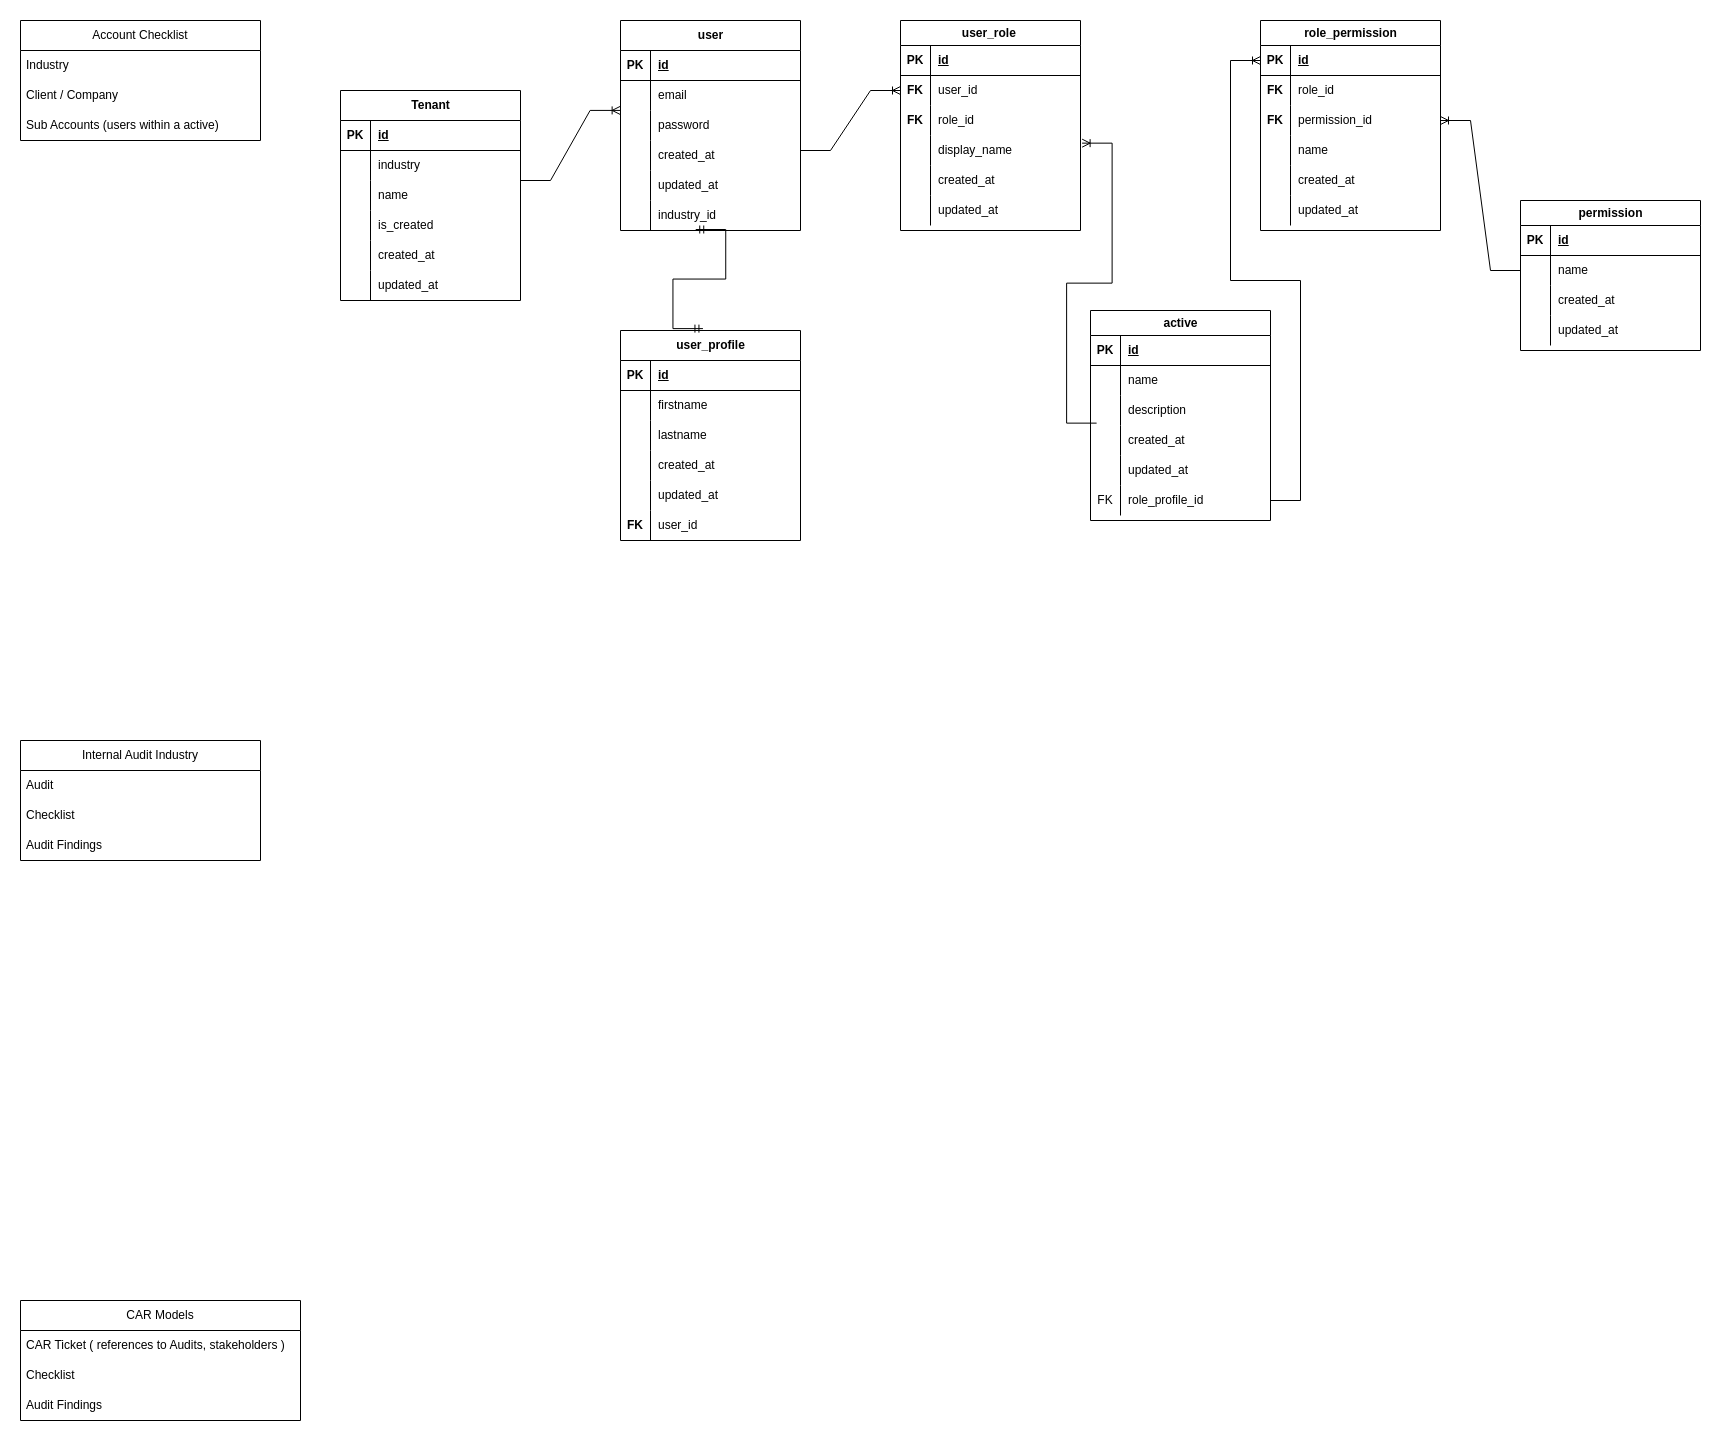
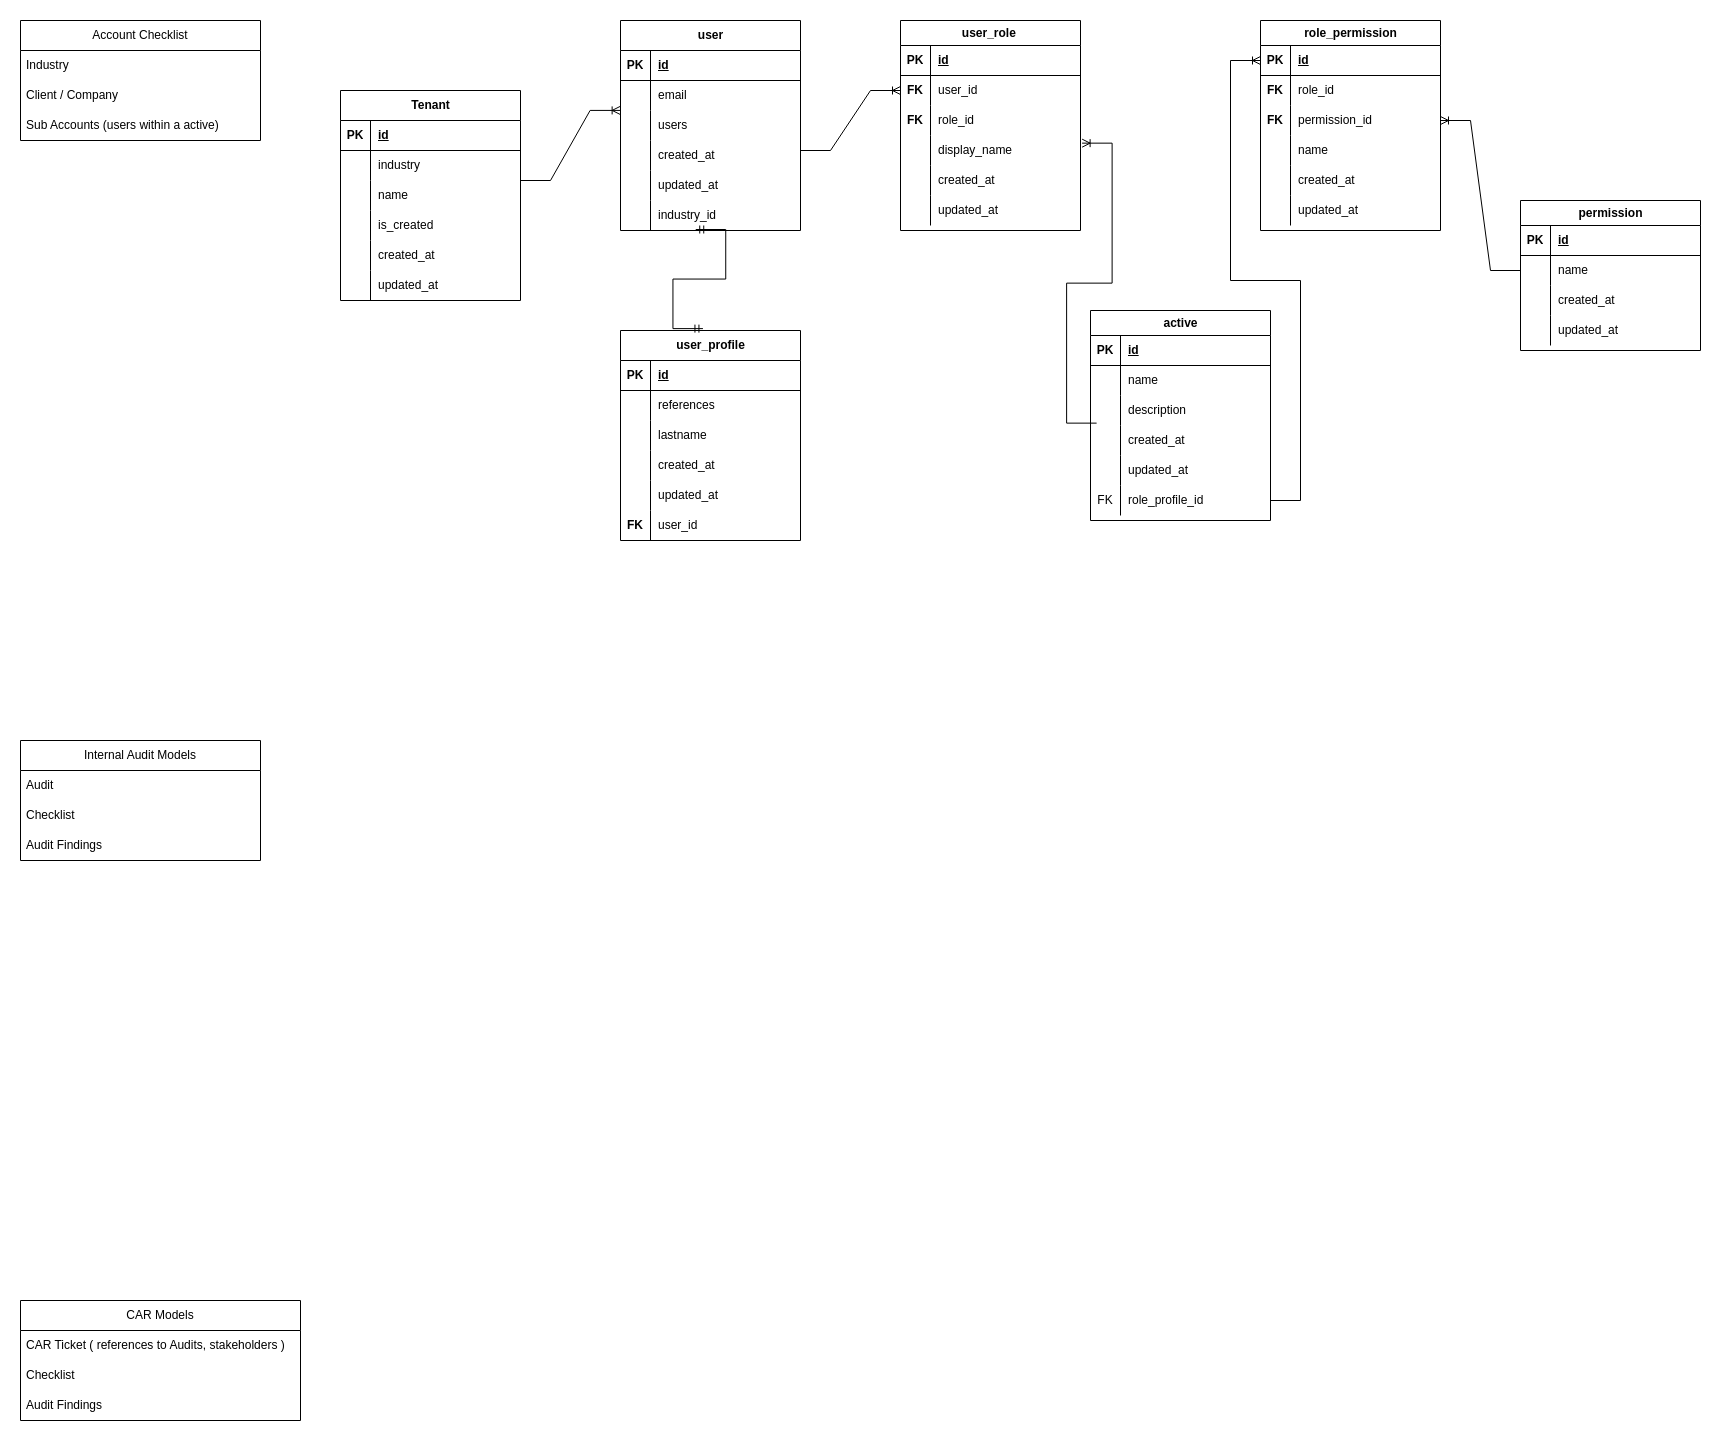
node "password": label "password" -> "users"
node "firstname": label "firstname" -> "references"
node "Internal Audit Industry": label "Internal Audit Industry" -> "Internal Audit Models"
